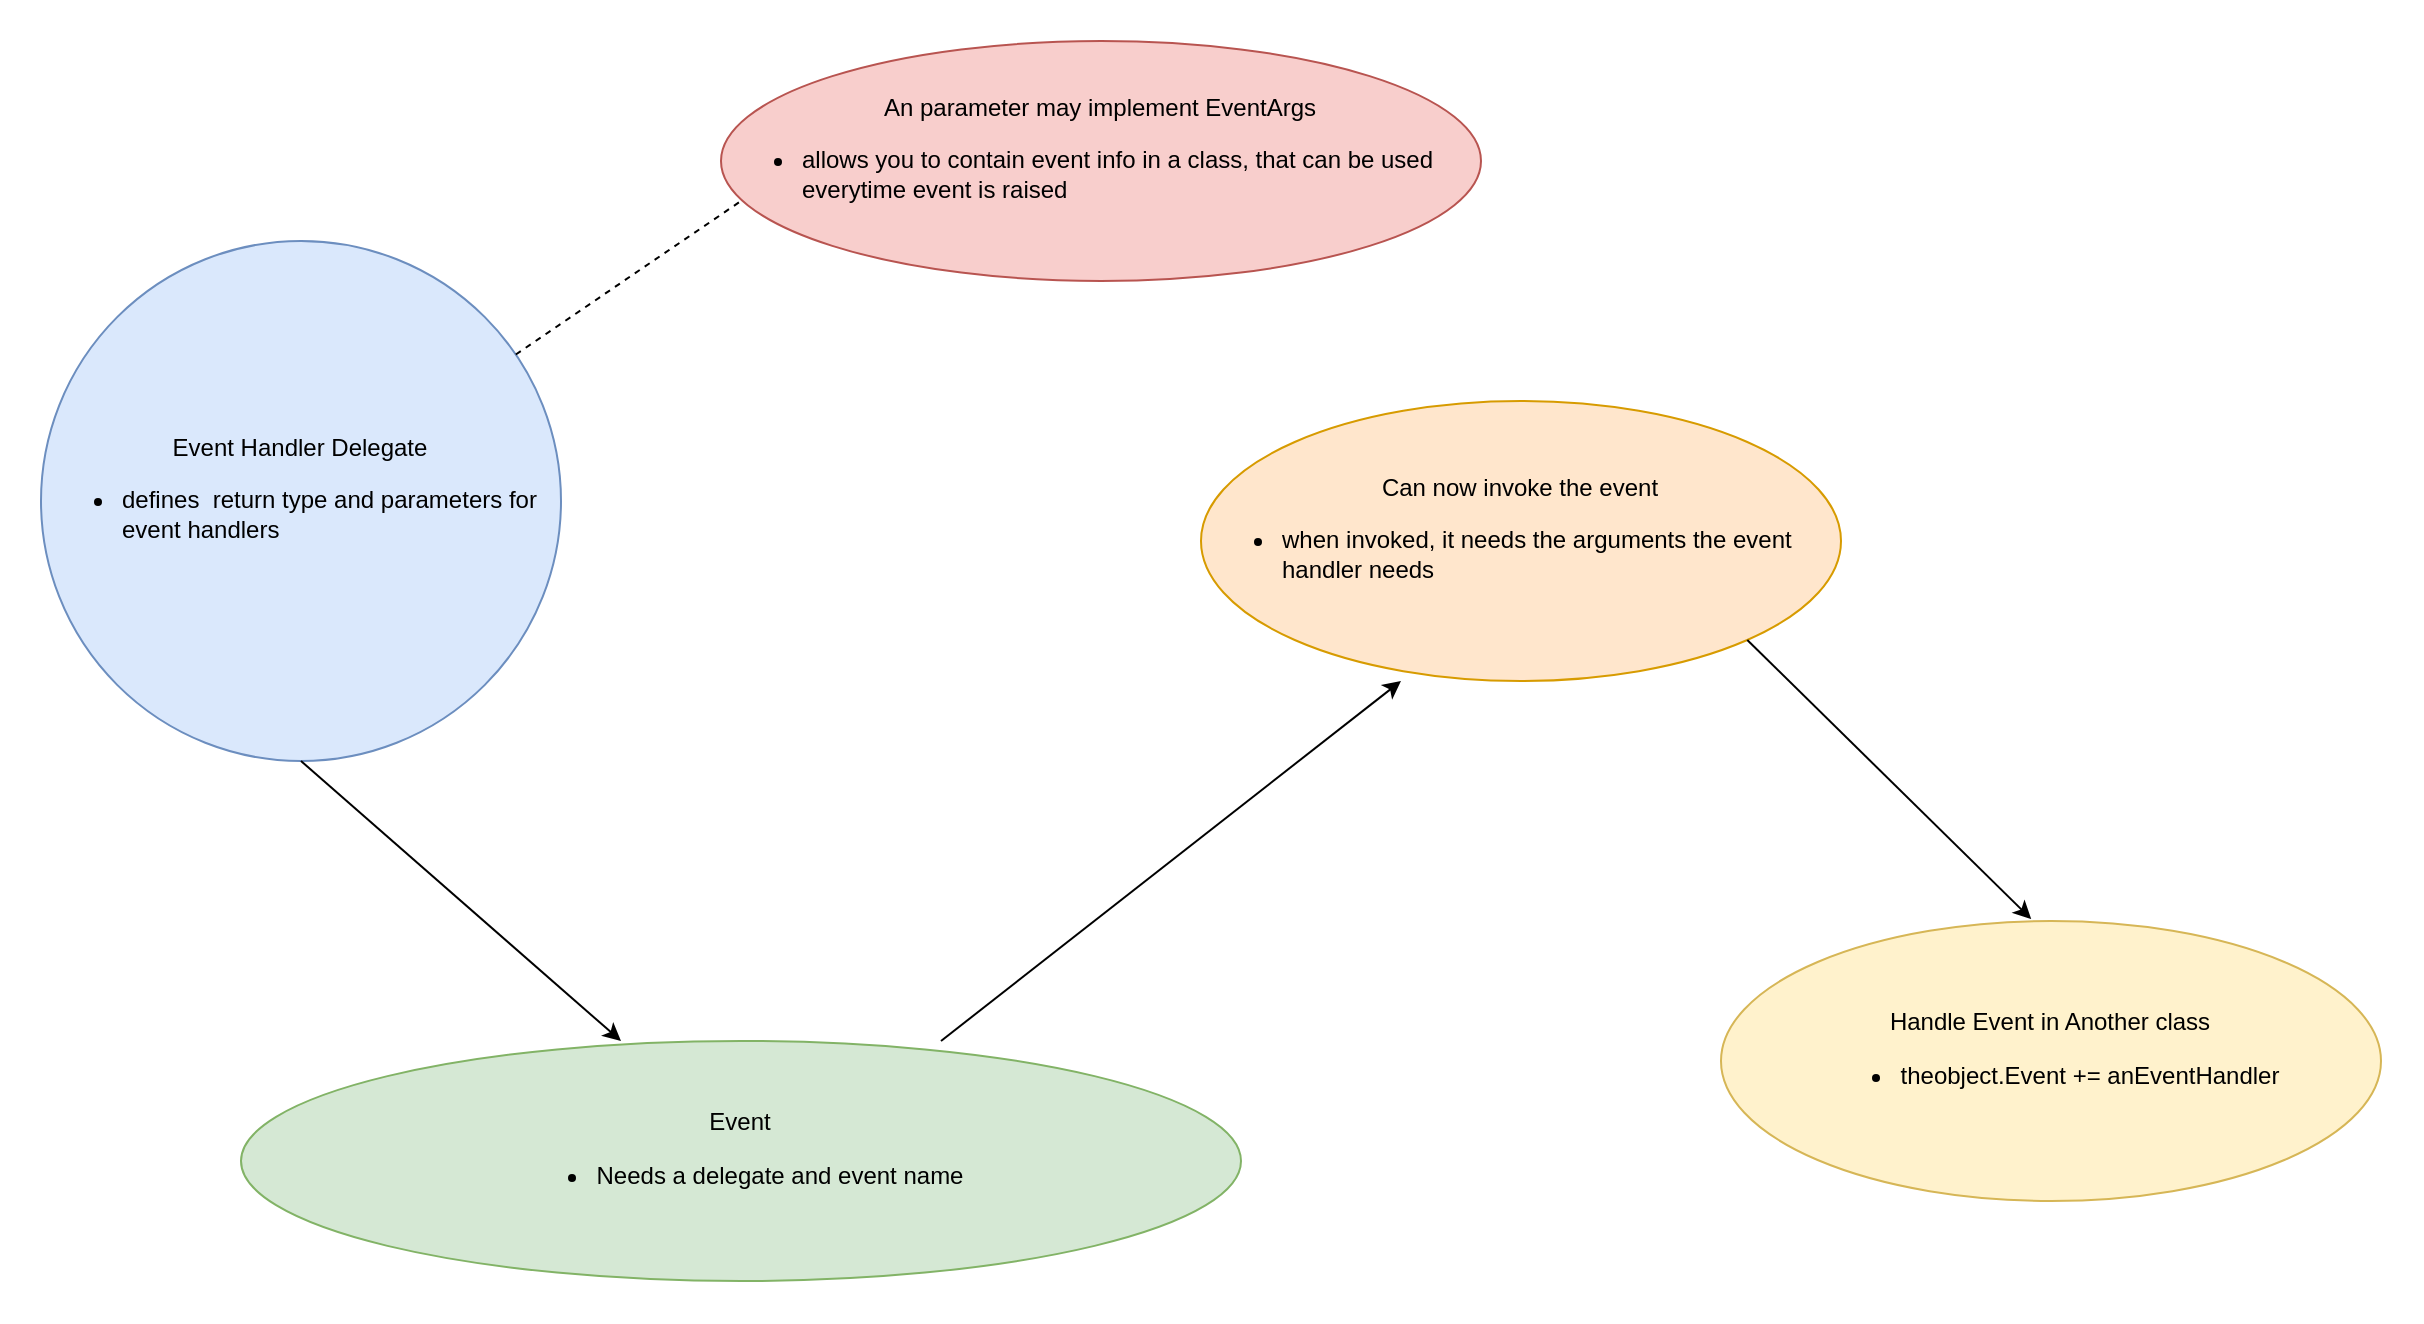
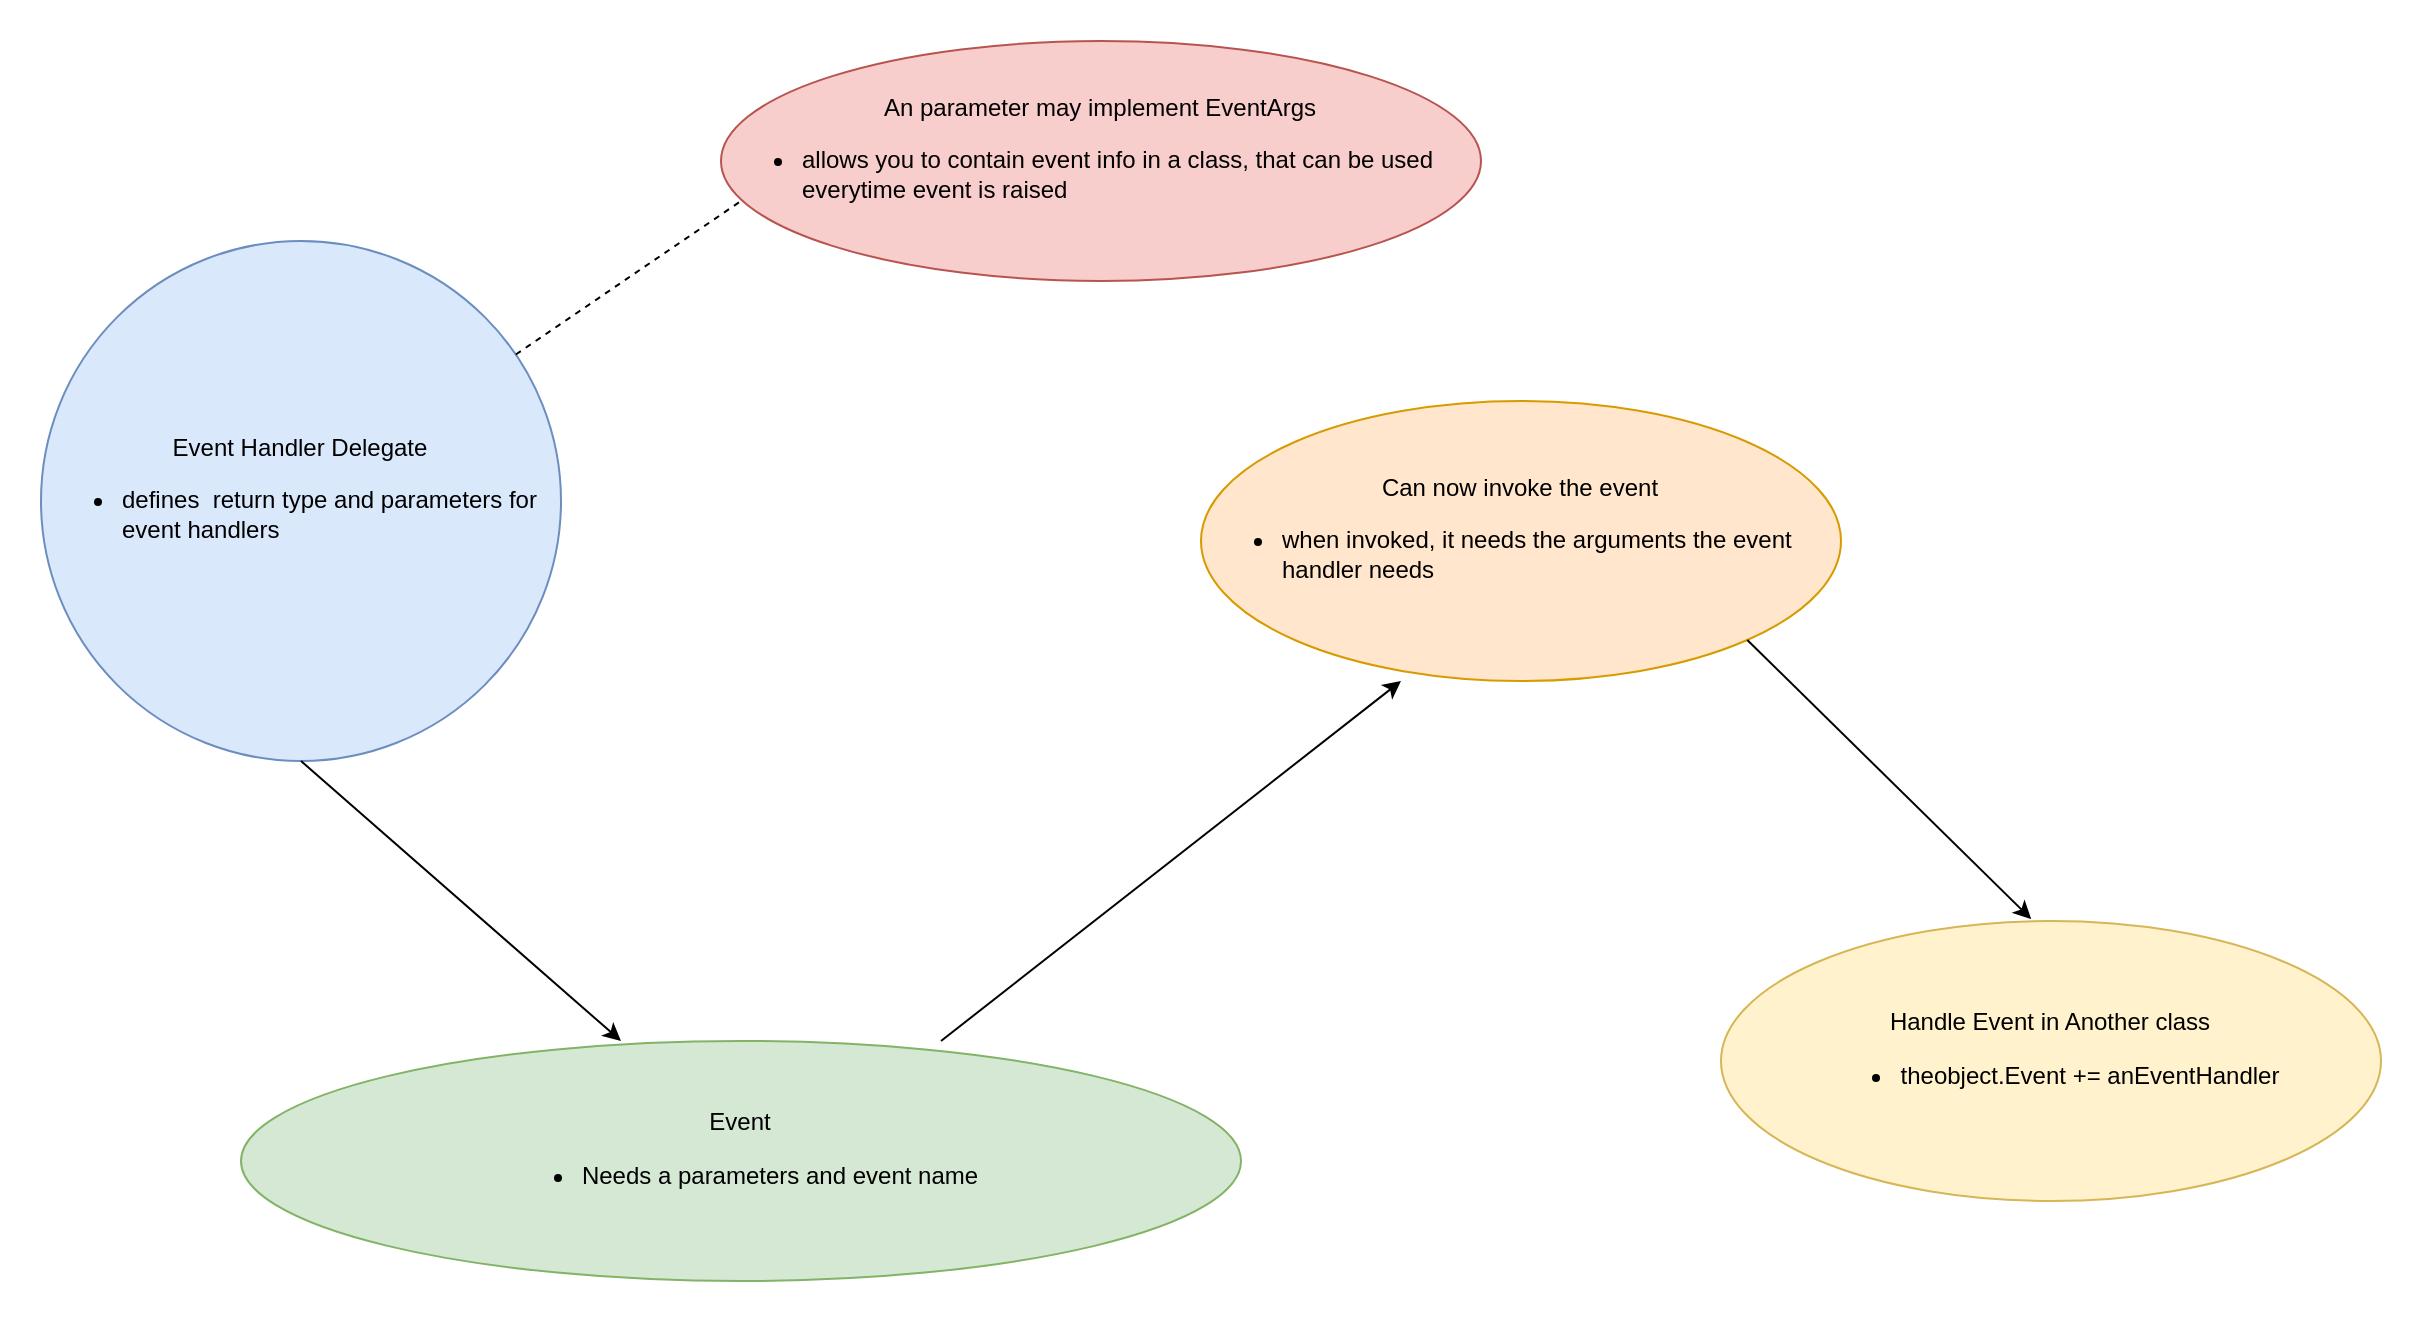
node "Event Needs a delegate and event name": label "Event Needs a delegate and event name" -> "Event Needs a parameters and event name"
